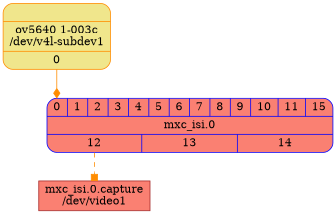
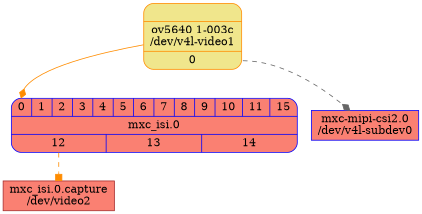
node "ov5640 1-003c": text "/dev/v4l-subdev1" -> "/dev/v4l-video1"
node "mxc-mipi-csi2.0 /dev/v4l-subdev0": added
node "mxc_isi.0.capture /dev/video1": label "mxc_isi.0.capture /dev/video1" -> "mxc_isi.0.capture /dev/video2"
